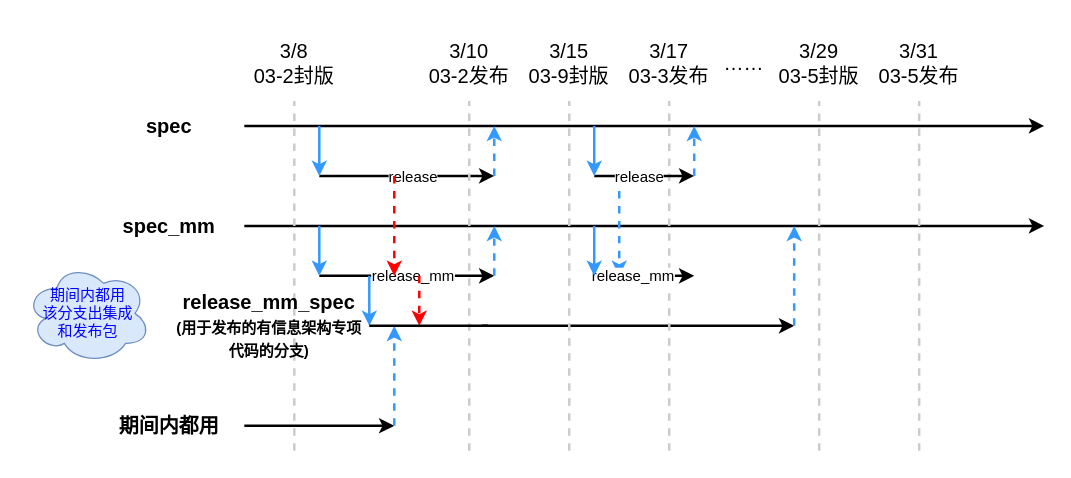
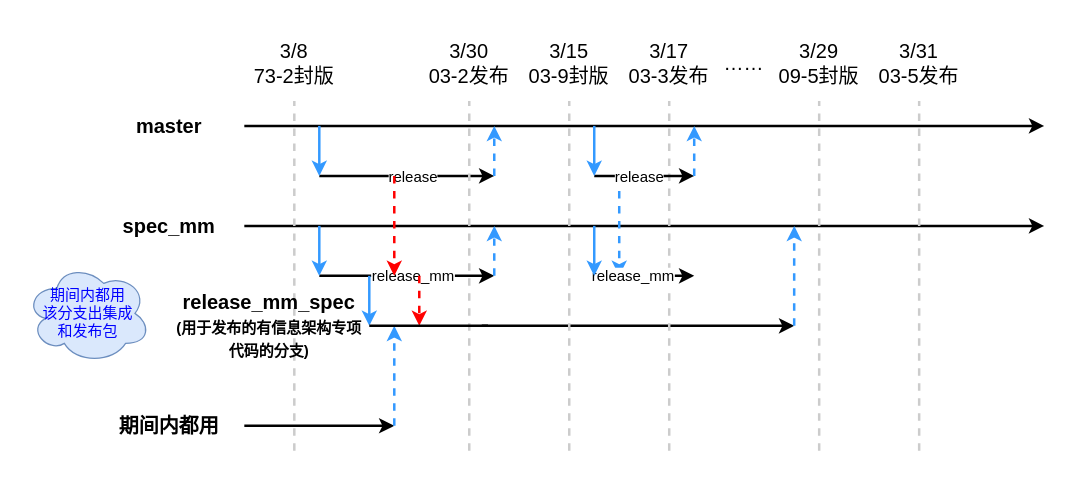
node "3/8 03-2封版": label "3/8 03-2封版" -> "3/8 73-2封版"
node "3/10 03-2发布": label "3/10 03-2发布" -> "3/30 03-2发布"
node "3/29 03-5封版": label "3/29 03-5封版" -> "3/29 09-5封版"
node "spec": label "spec" -> "master"
